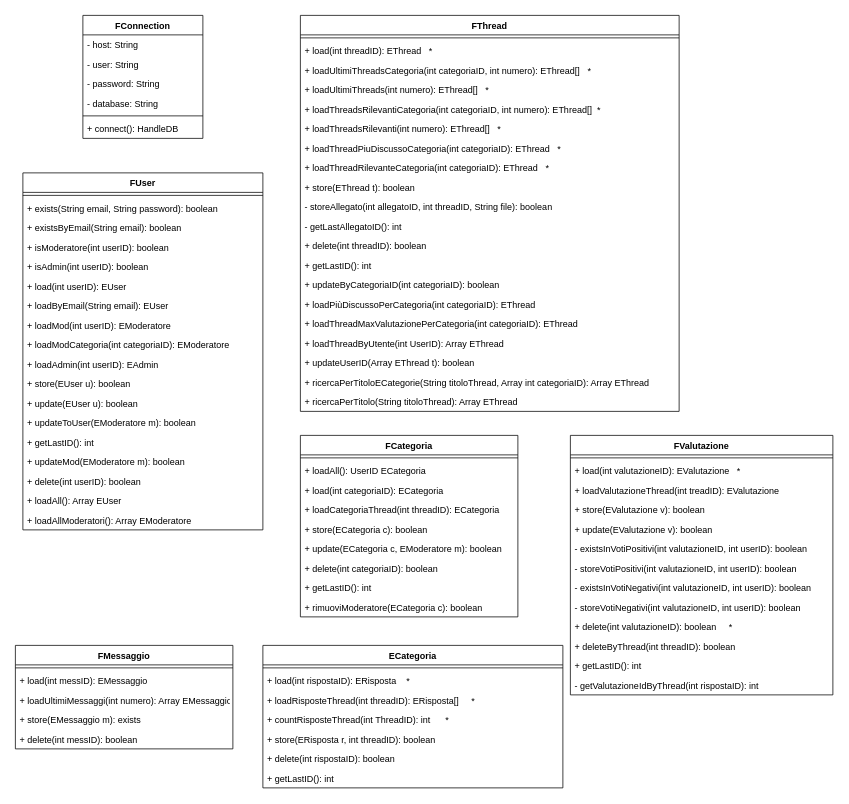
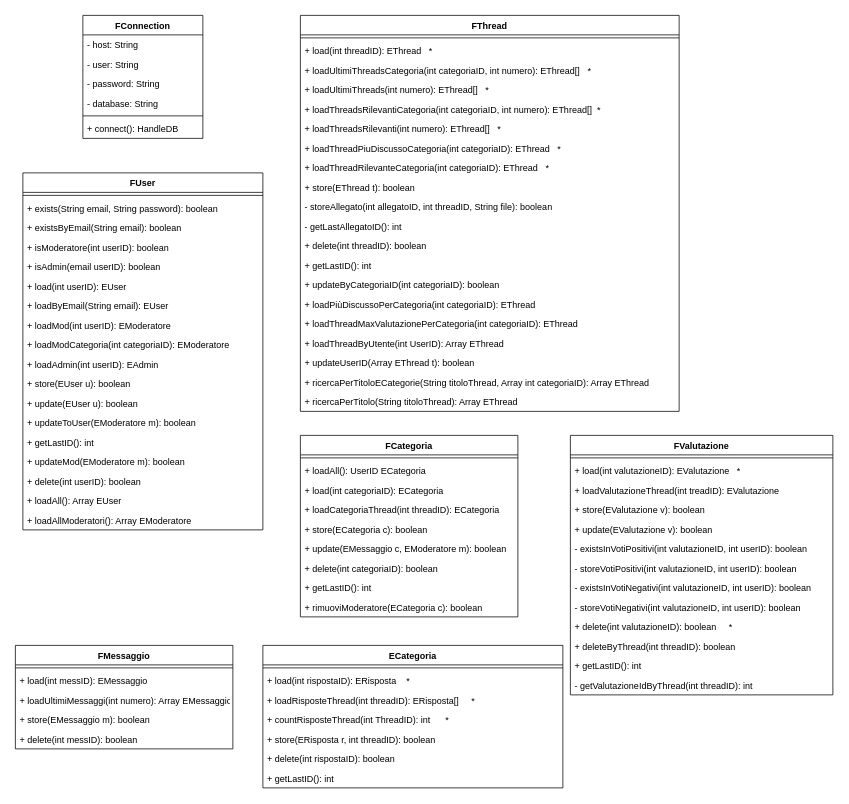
node "+ isAdmin(int userID): boolean": label "+ isAdmin(int userID): boolean" -> "+ isAdmin(email userID): boolean"
node "+ update(ECategoria c, EModeratore m): boolean": label "+ update(ECategoria c, EModeratore m): boolean" -> "+ update(EMessaggio c, EModeratore m): boolean"
node "- getValutazioneIdByThread(int rispostaID): int": label "- getValutazioneIdByThread(int rispostaID): int" -> "- getValutazioneIdByThread(int threadID): int"
node "+ store(EMessaggio m): exists": label "+ store(EMessaggio m): exists" -> "+ store(EMessaggio m): boolean"
